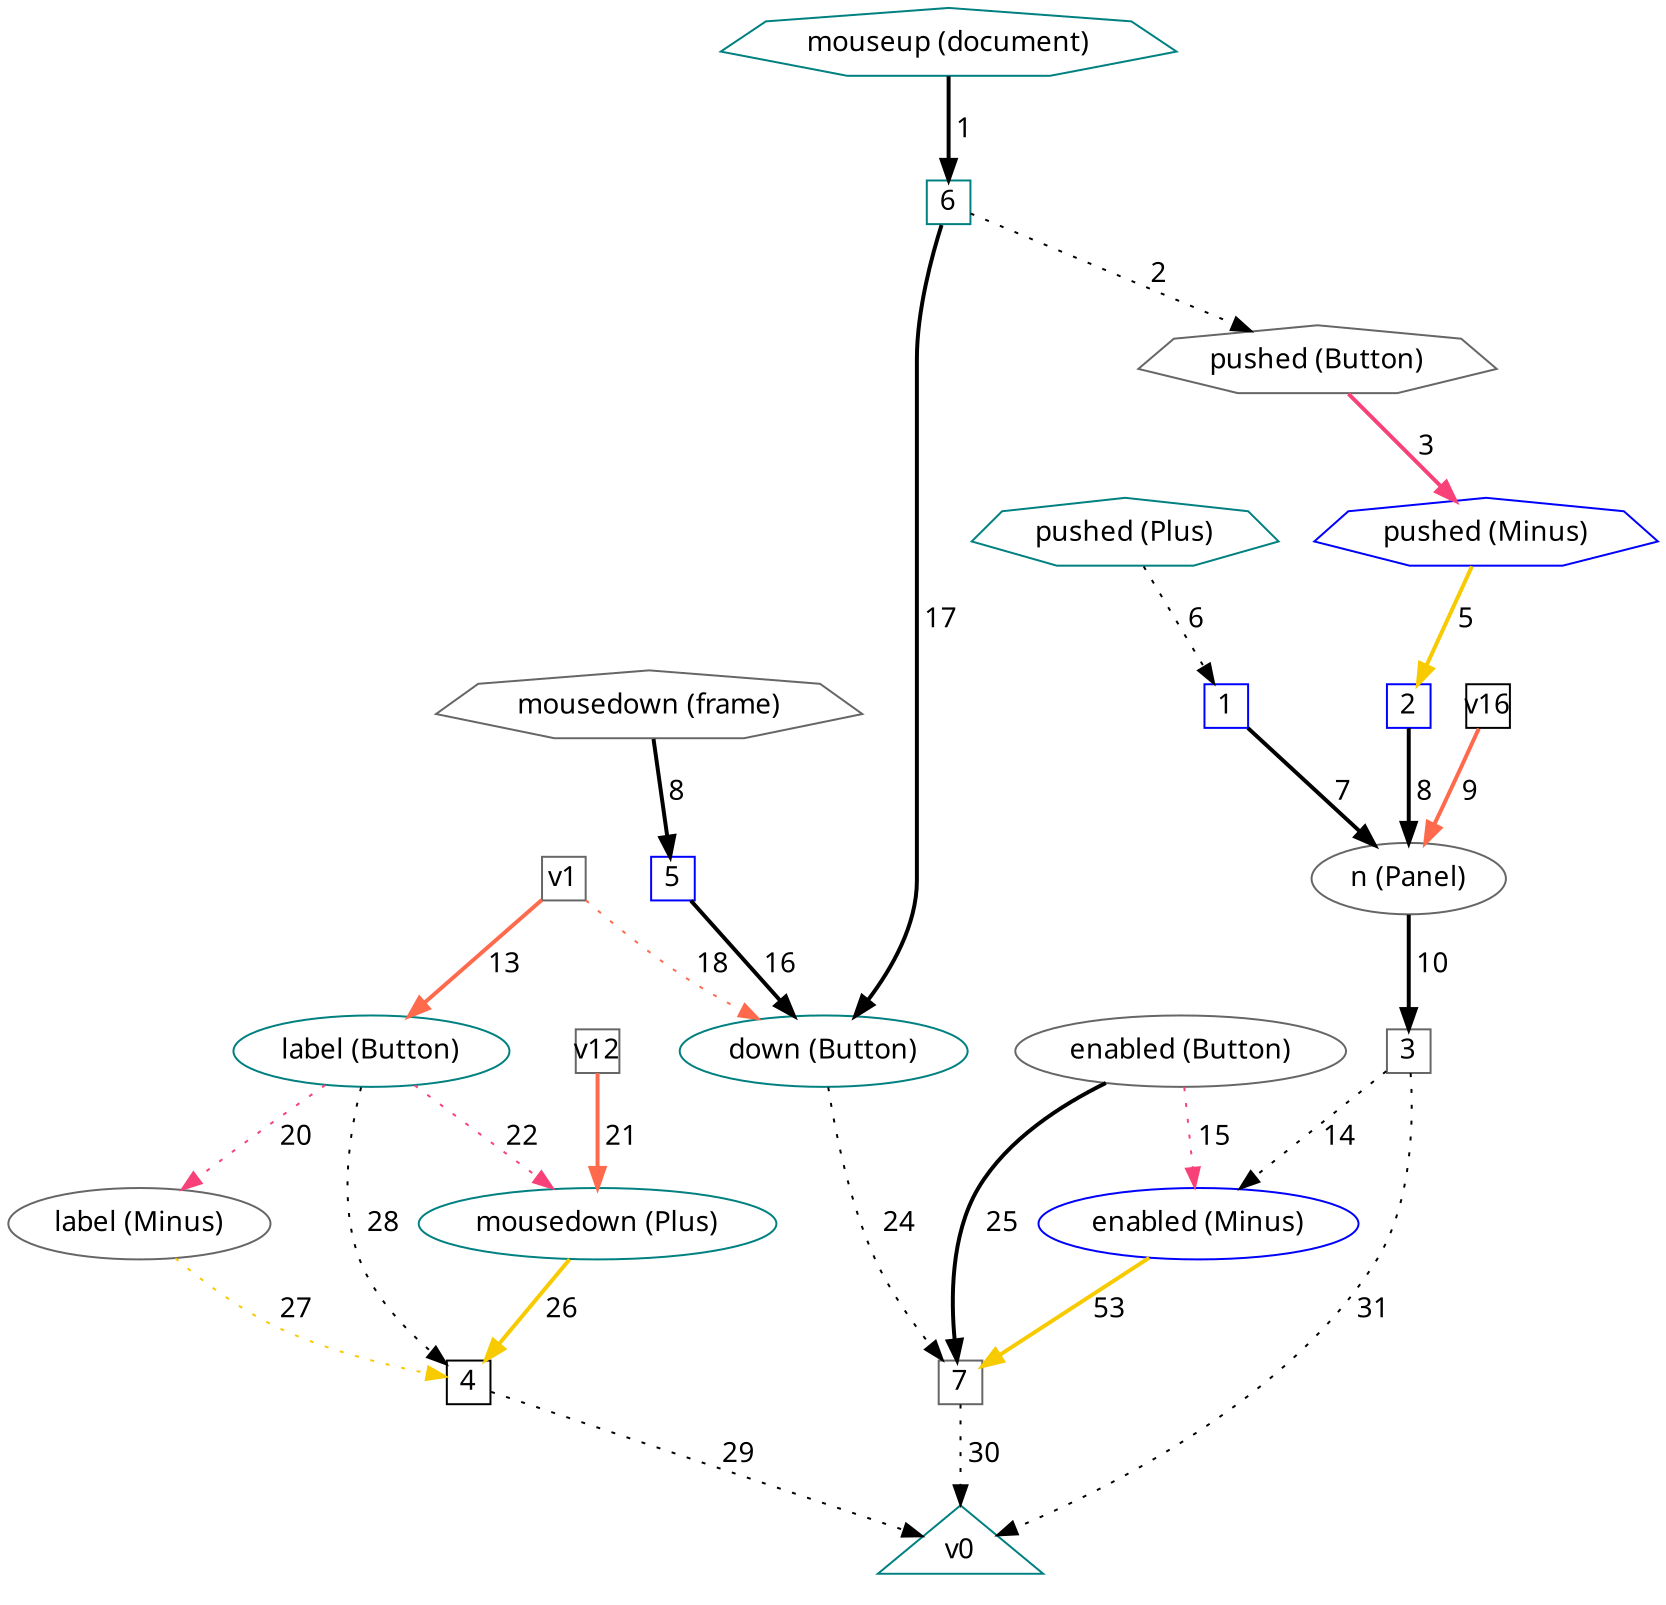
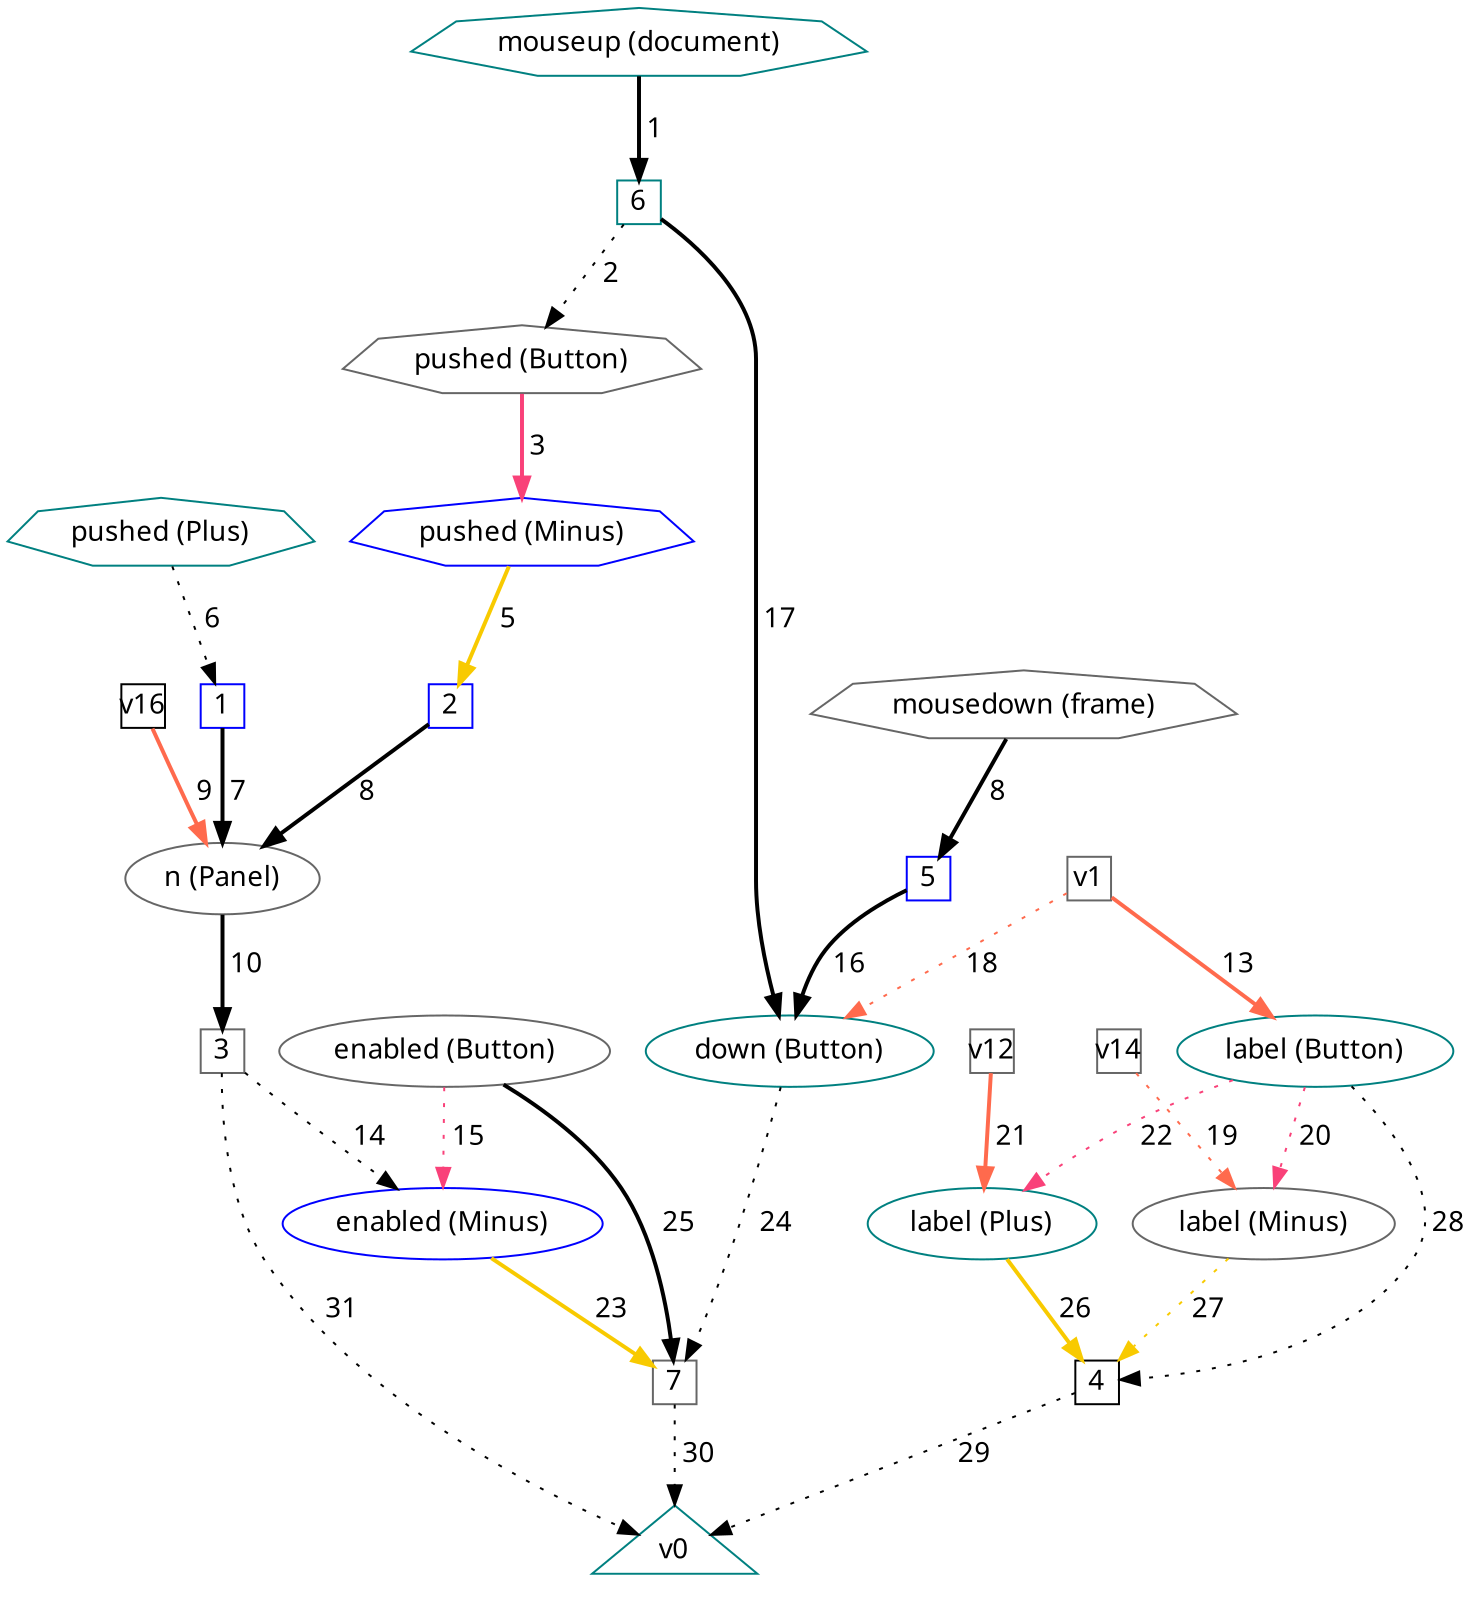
node "v14": added
node "mousedown (Plus)": label "mousedown (Plus)" -> "label (Plus)"
edge "enabled (Minus)" -> "7": label " 53" -> " 23"
